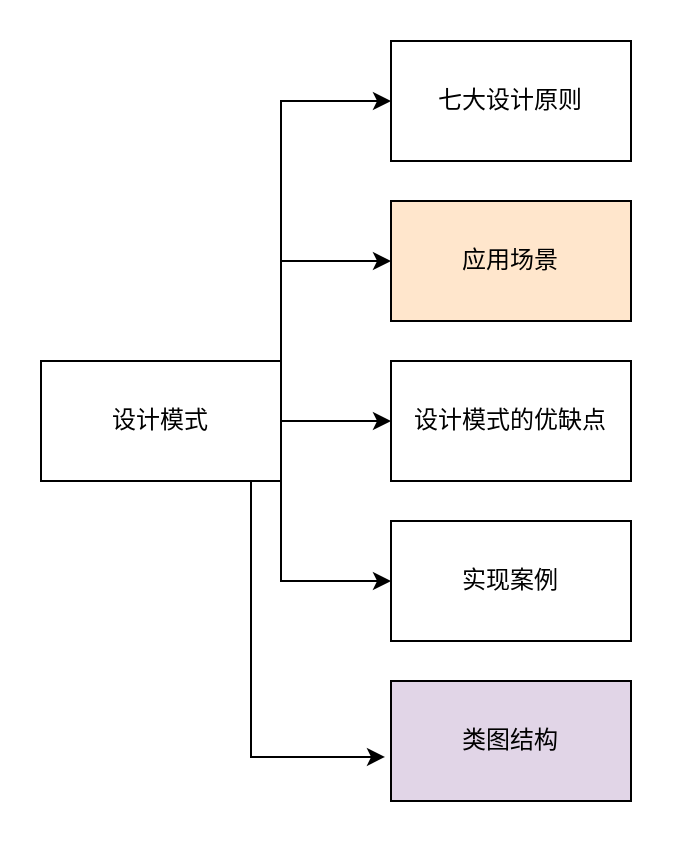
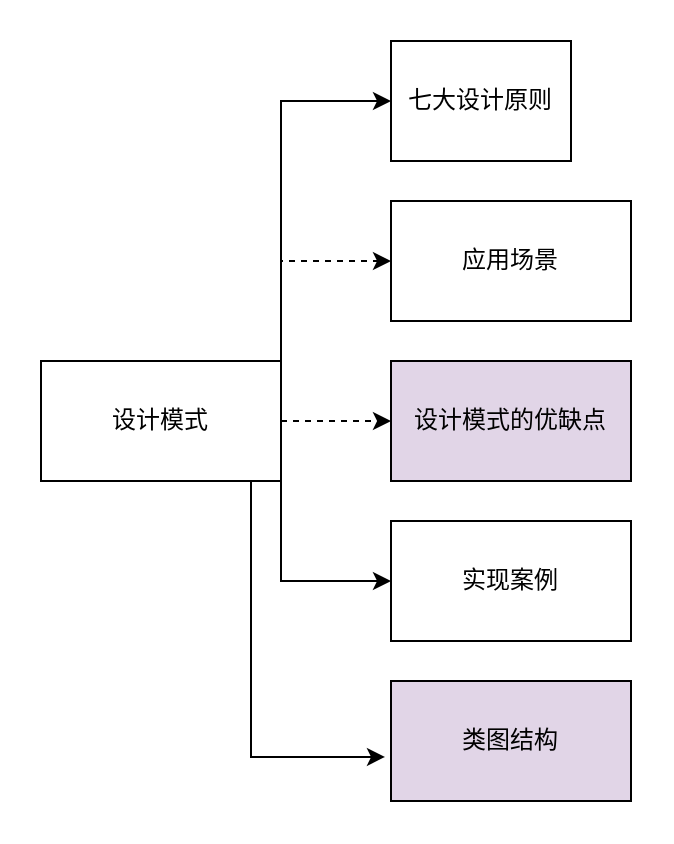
node "七大设计原则": size 240x120 -> 180x120
edge "设计模式" -> "应用场景": style solid -> dashed
node "应用场景": fillcolor #ffe6cc -> #ffffff
edge "设计模式" -> "设计模式的优缺点": style solid -> dashed
node "设计模式的优缺点": fillcolor #ffffff -> #e1d5e7
